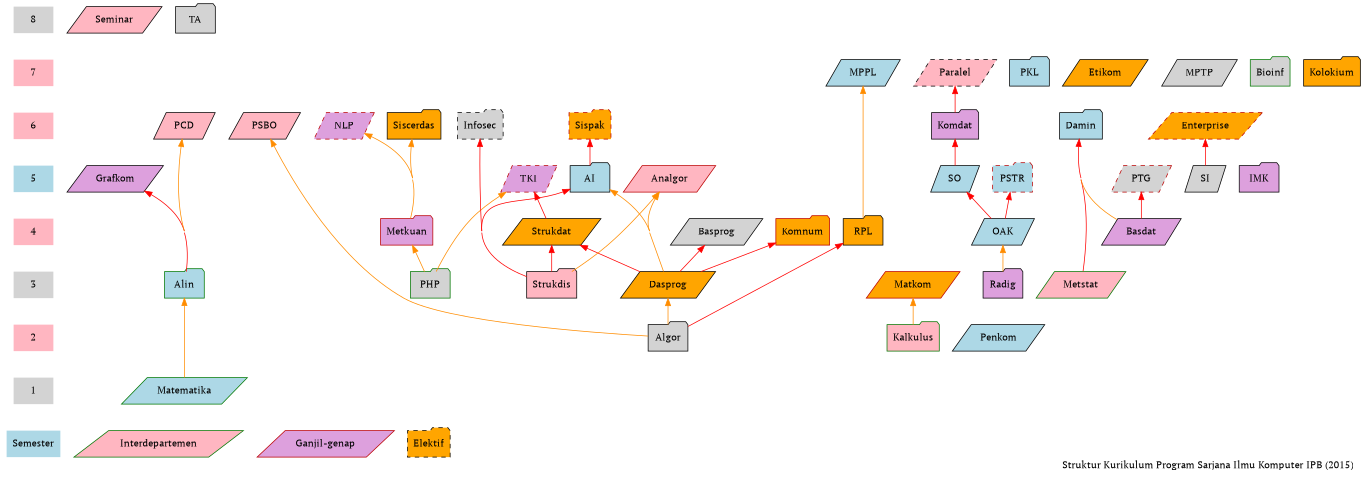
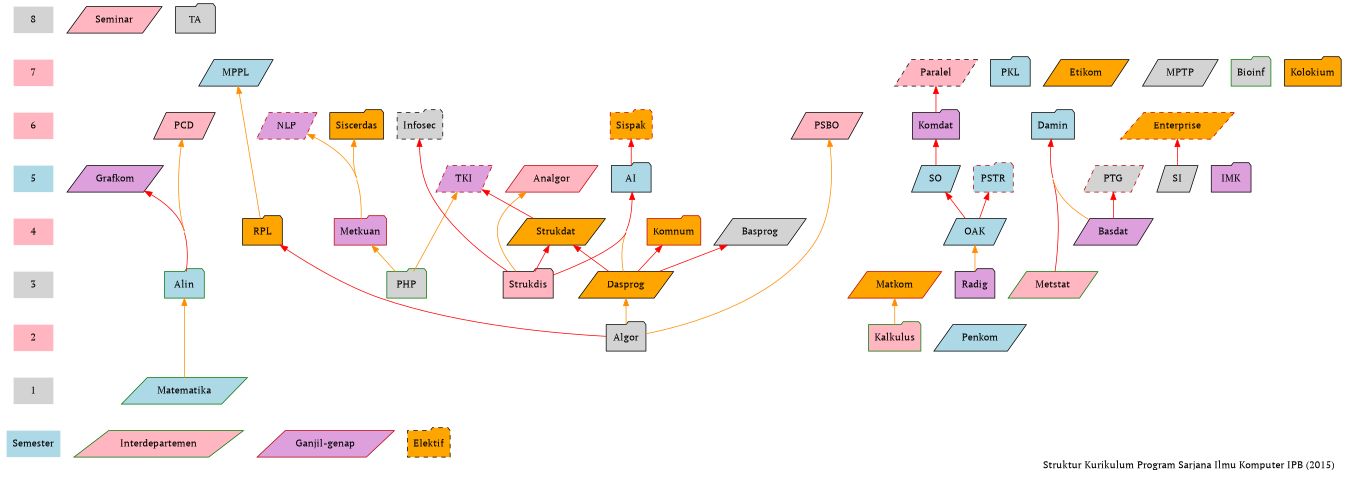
edge "Dasprog" -> "Analgor": removed
